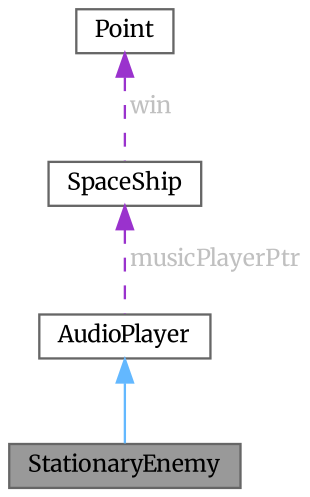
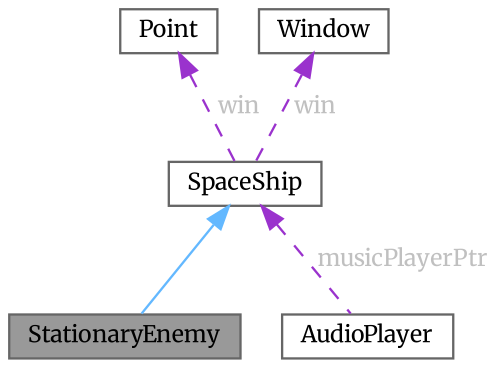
node "Window": added
edge "StationaryEnemy" -> "AudioPlayer": now "StationaryEnemy" -> "SpaceShip"
